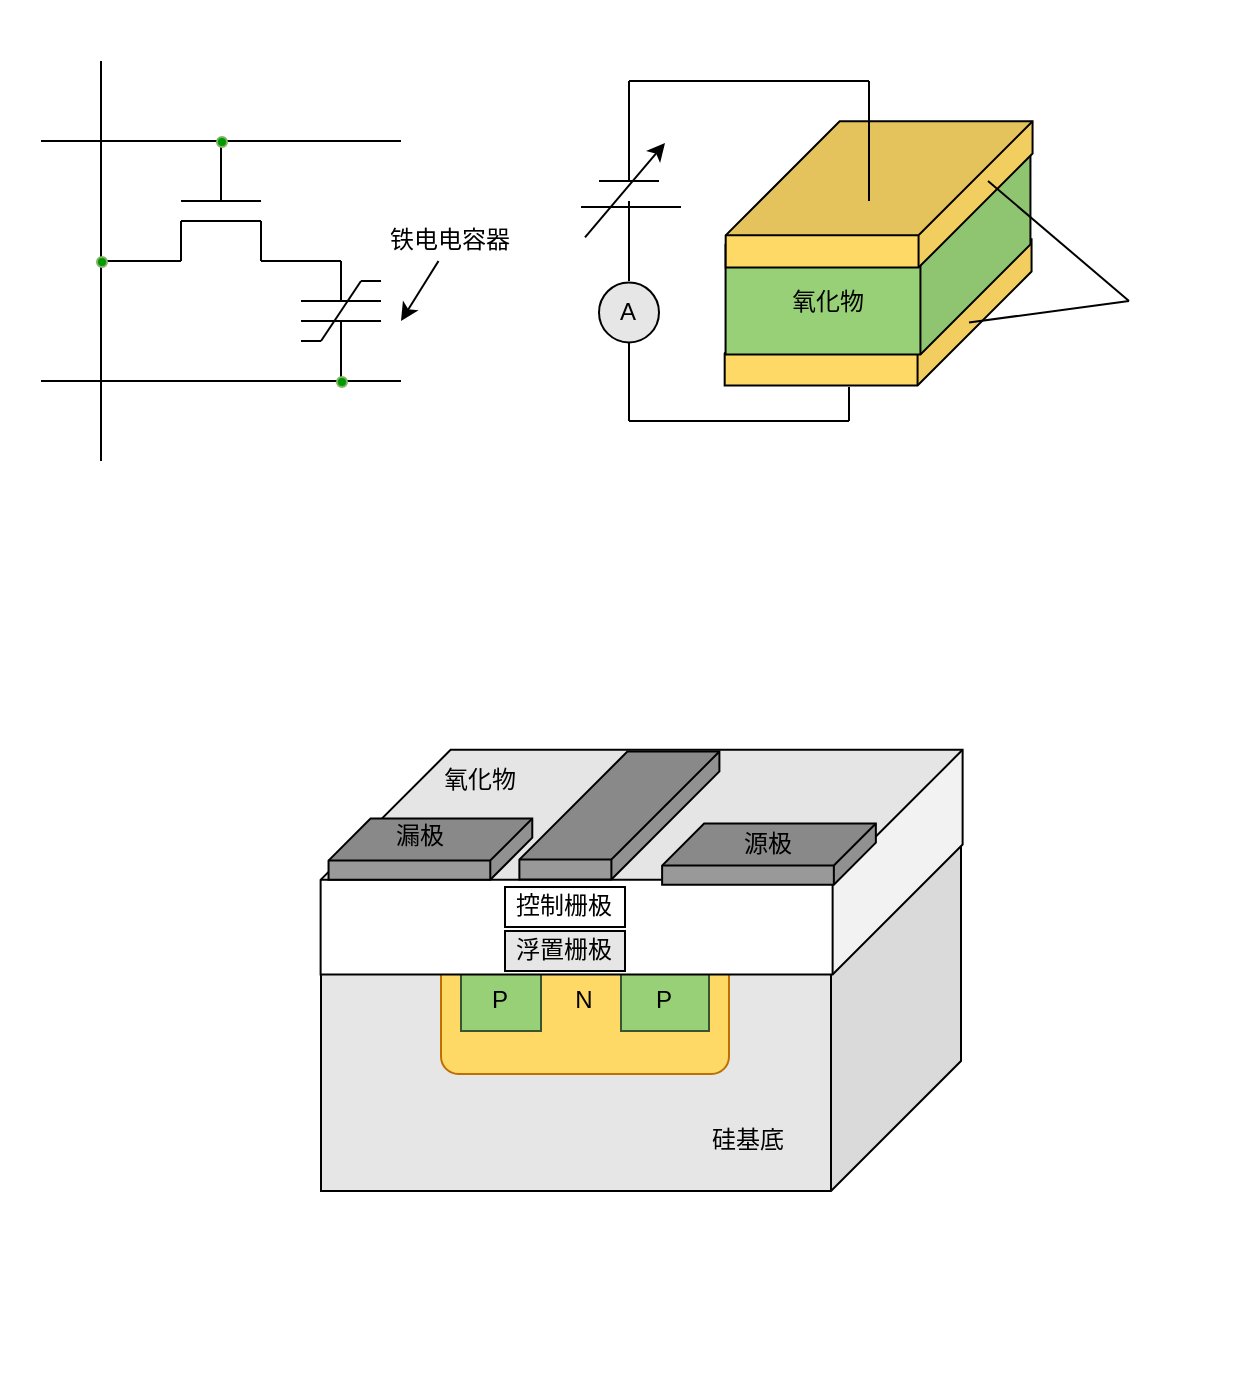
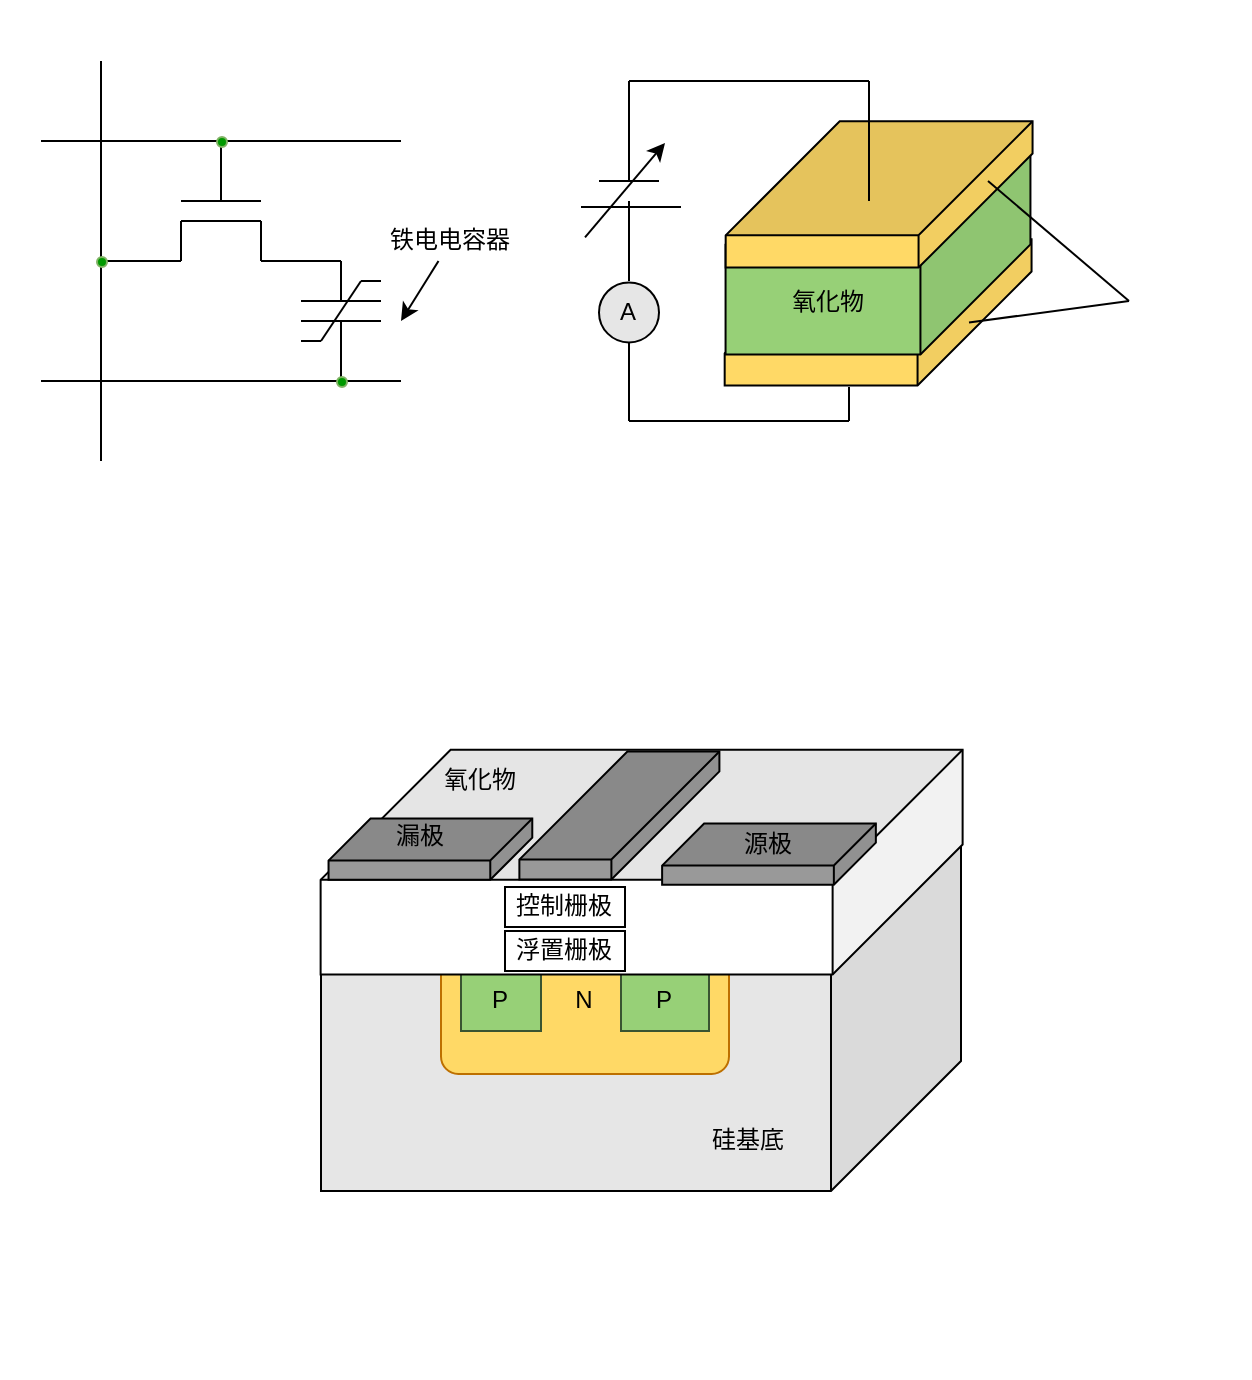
node "浮置栅极": fillcolor #e6e6e6 -> #ffffff
